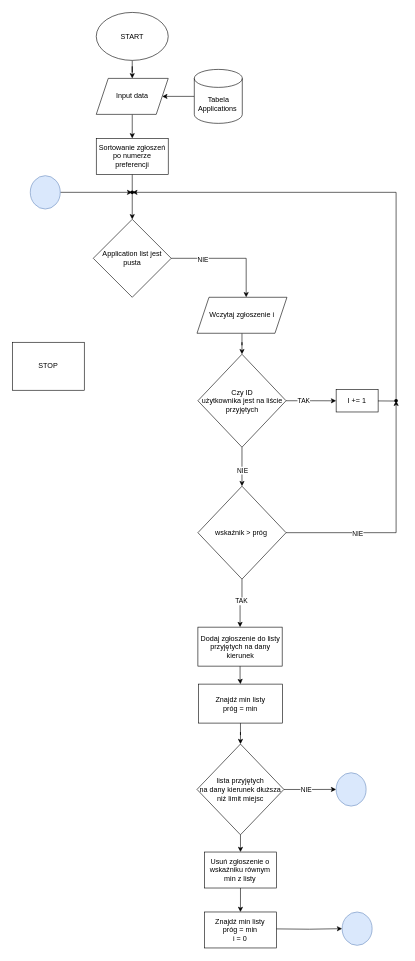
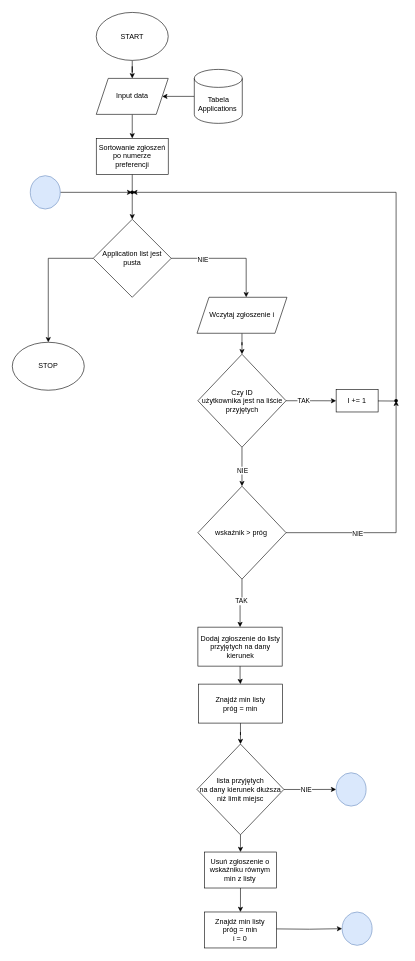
edge "Application list jest pusta" -> "STOP": added
node "STOP": shape rectangle -> ellipse
